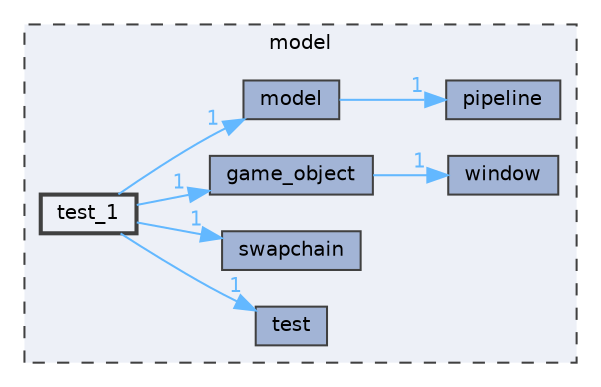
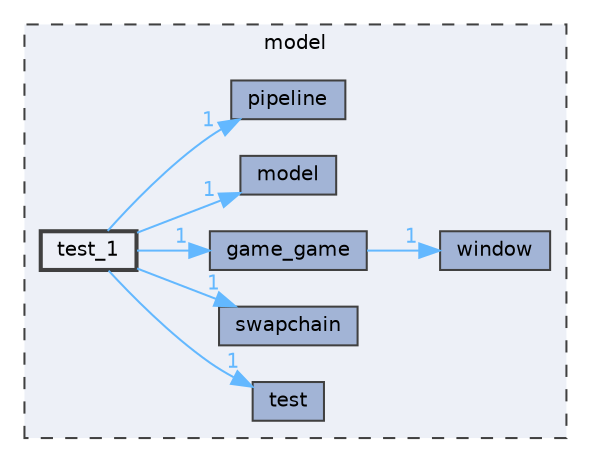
edge "model" -> "pipeline": now "test_1" -> "pipeline"
node "game_object": label "game_object" -> "game_game"
